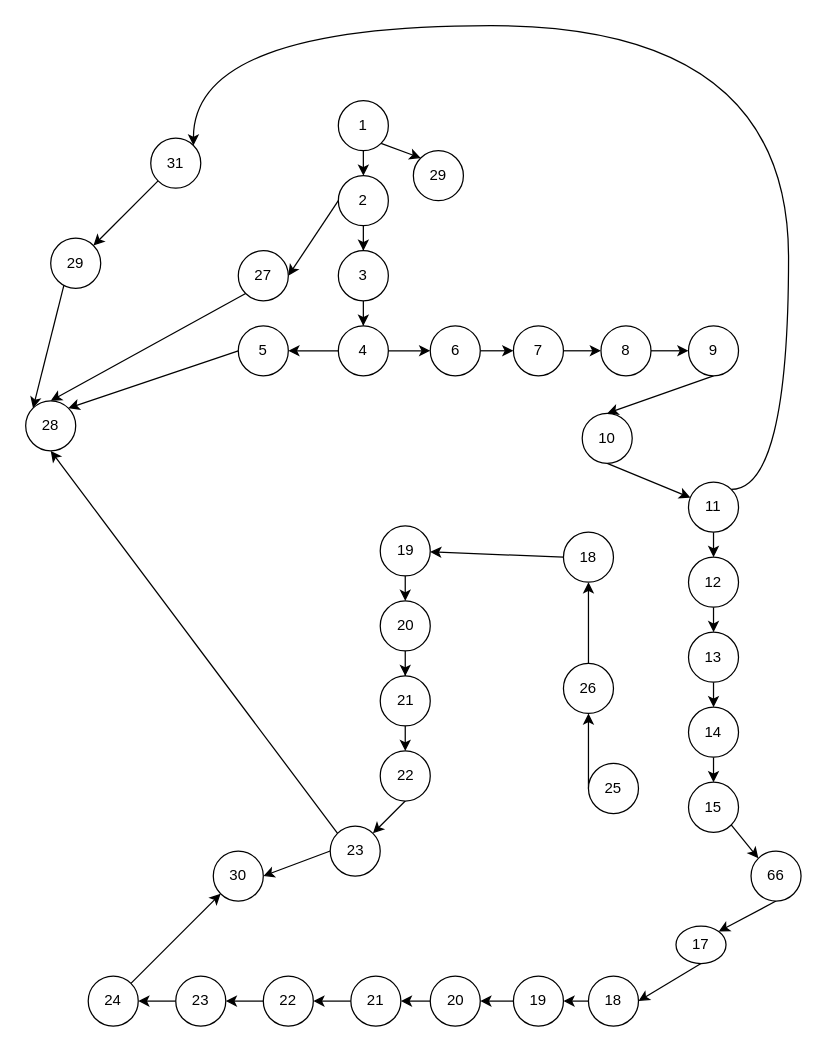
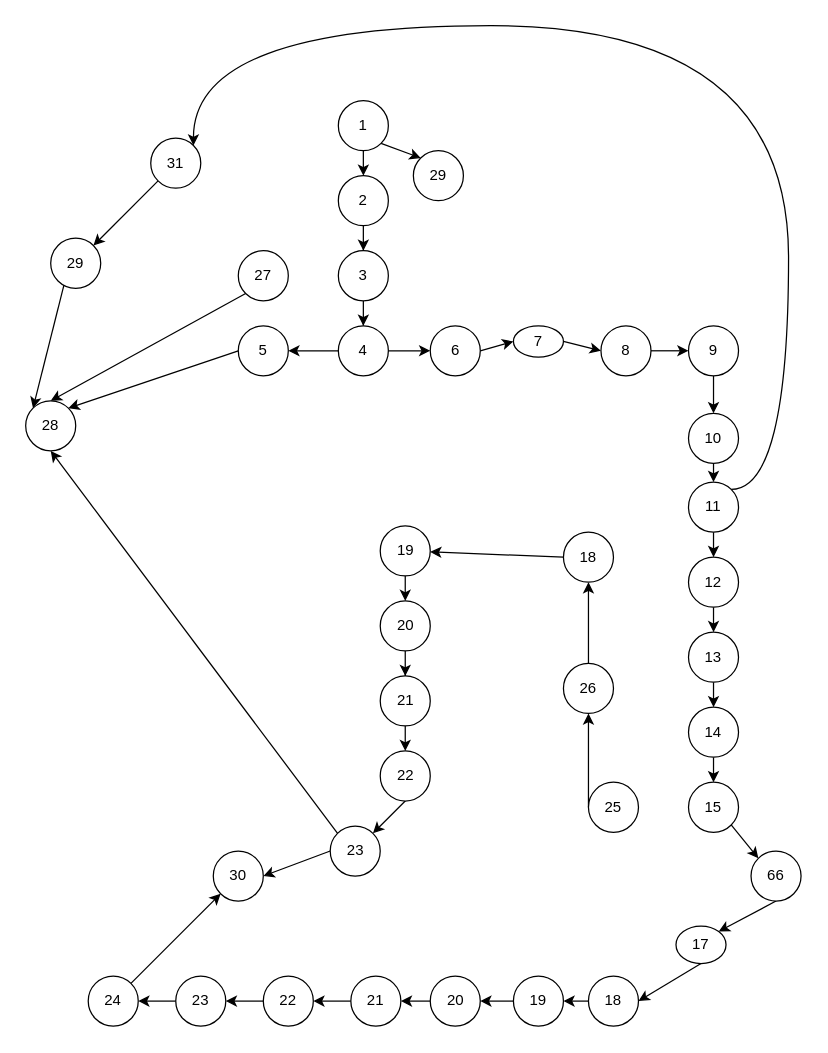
edge "2" -> "27": removed
node "7": size 50x50 -> 50x31
node "10": moved (607, 438) -> (713, 438)
node "25": moved (613, 788) -> (613, 807)
